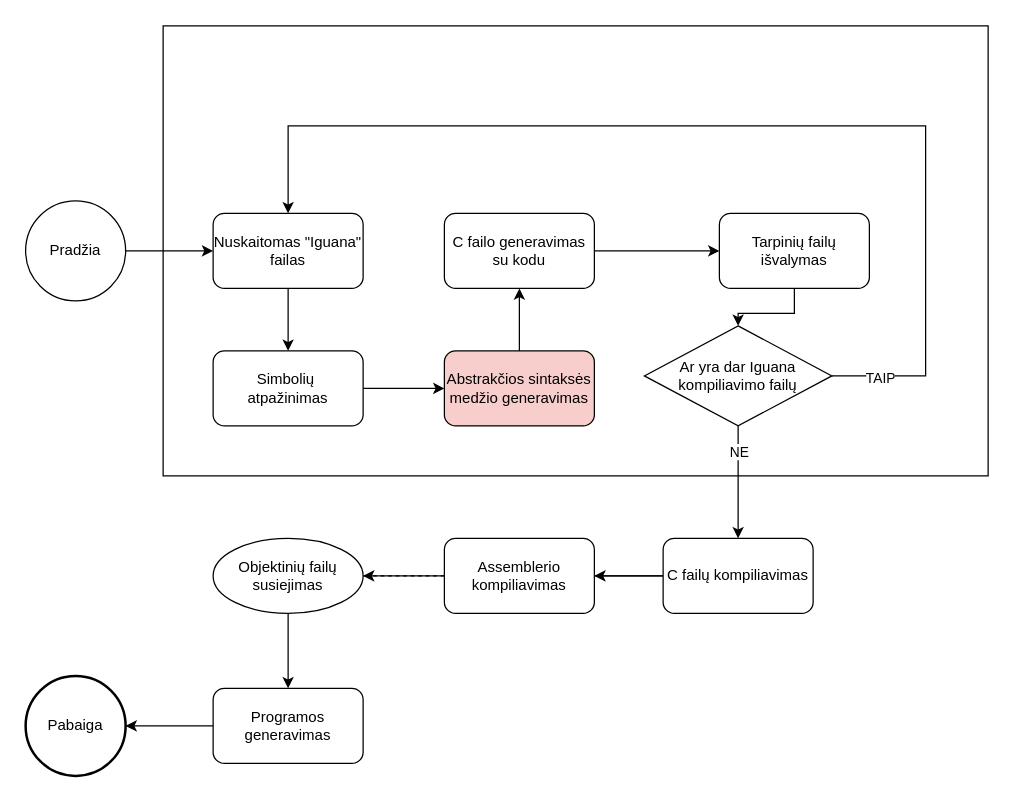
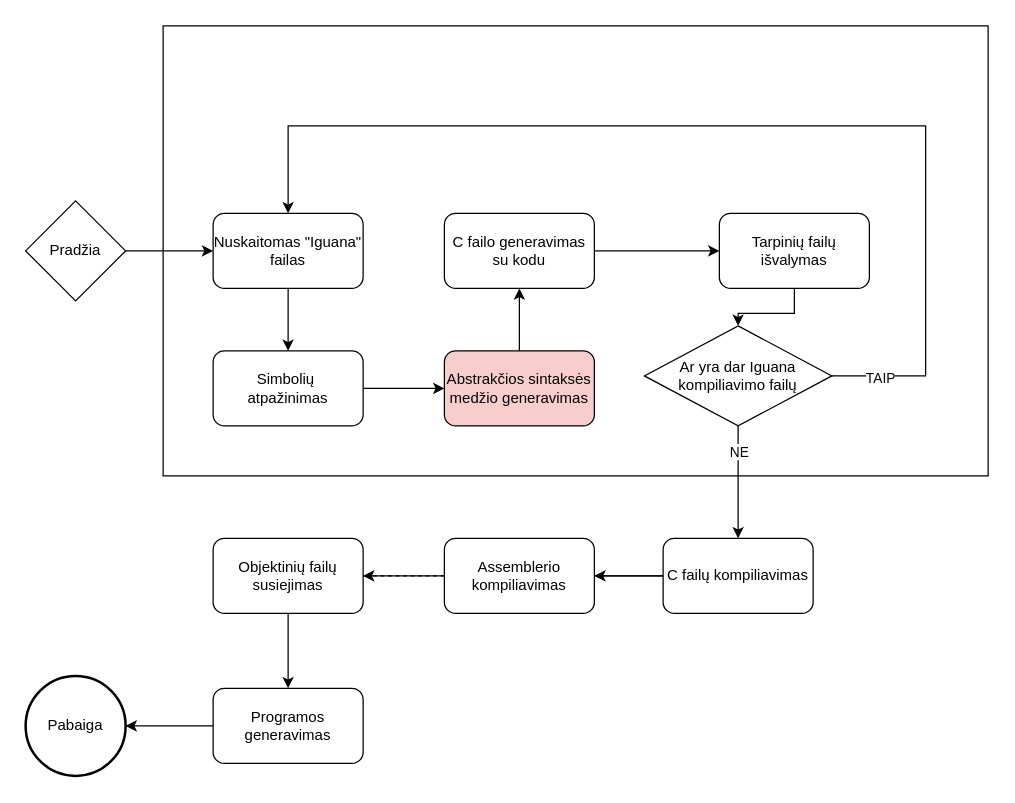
node "Pradžia": shape ellipse -> diamond
node "Objektinių failų susiejimas": shape ellipse -> rounded rectangle
